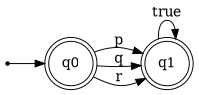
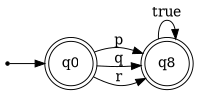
node "q1": label "q1" -> "q8"
